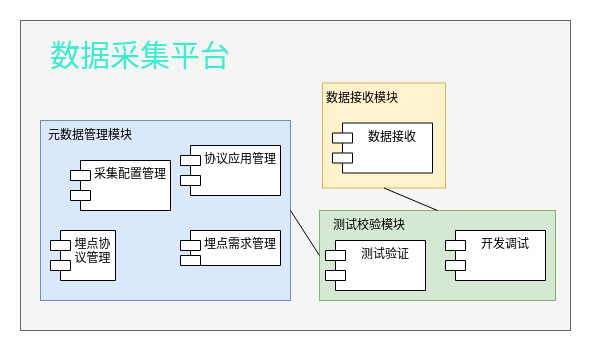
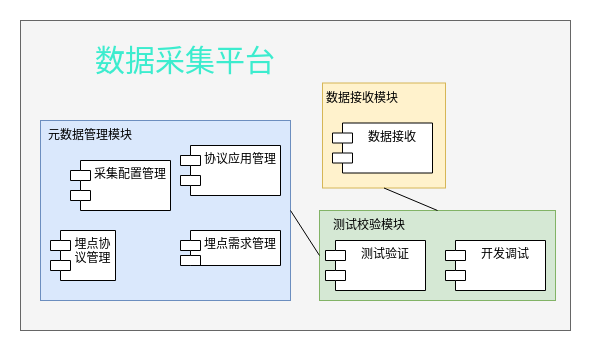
node "数据采集平台": moved (141, 56) -> (186, 61)
node "开发调试": moved (496, 256) -> (496, 266)
